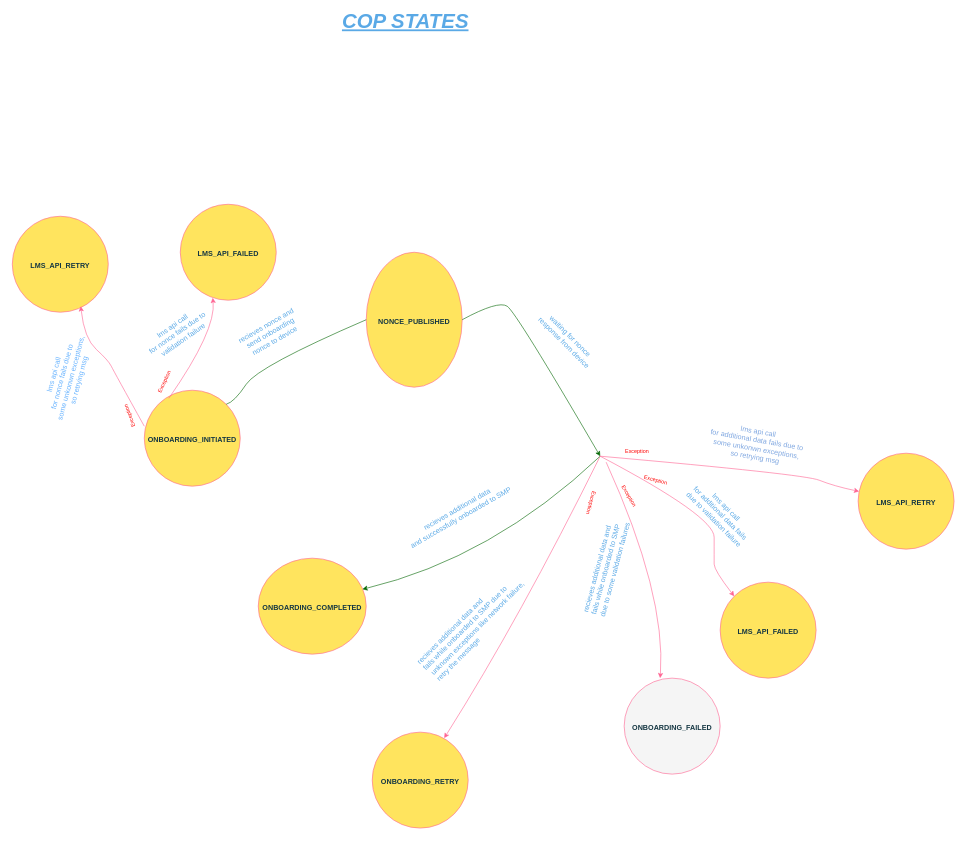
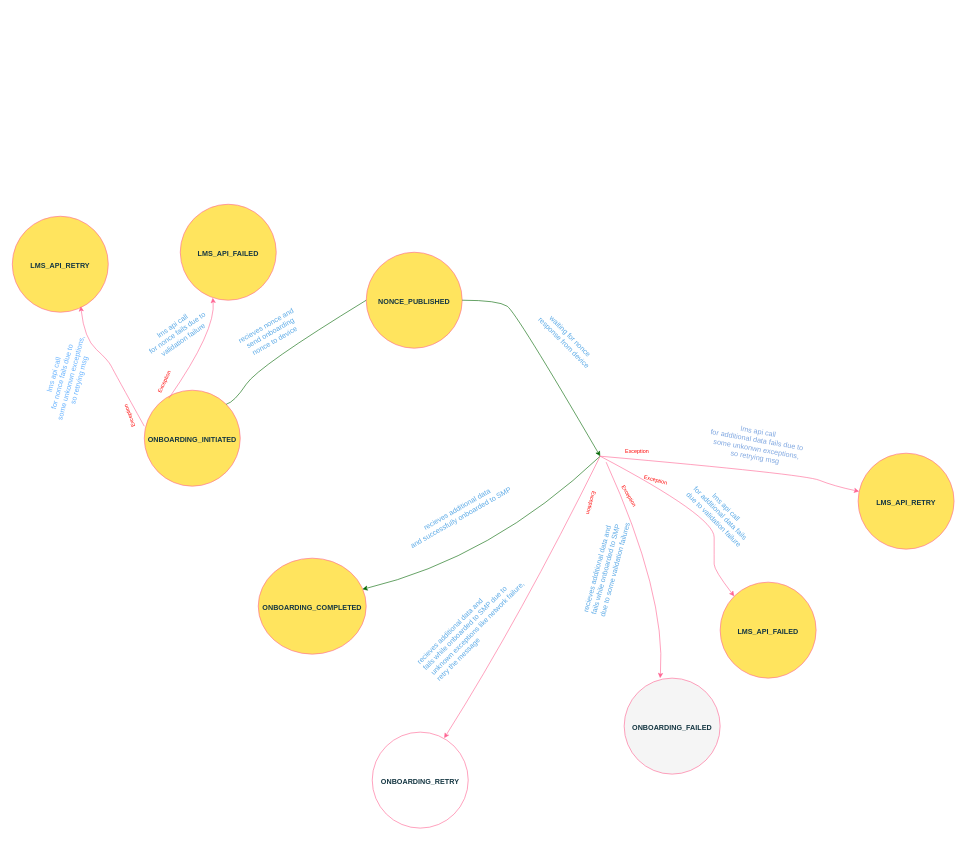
node "COP STATES": removed
node "NONCE_PUBLISHED": size 96x135 -> 96x96
node "ONBOARDING_RETRY": fillcolor #ffe45e -> #ffffff
